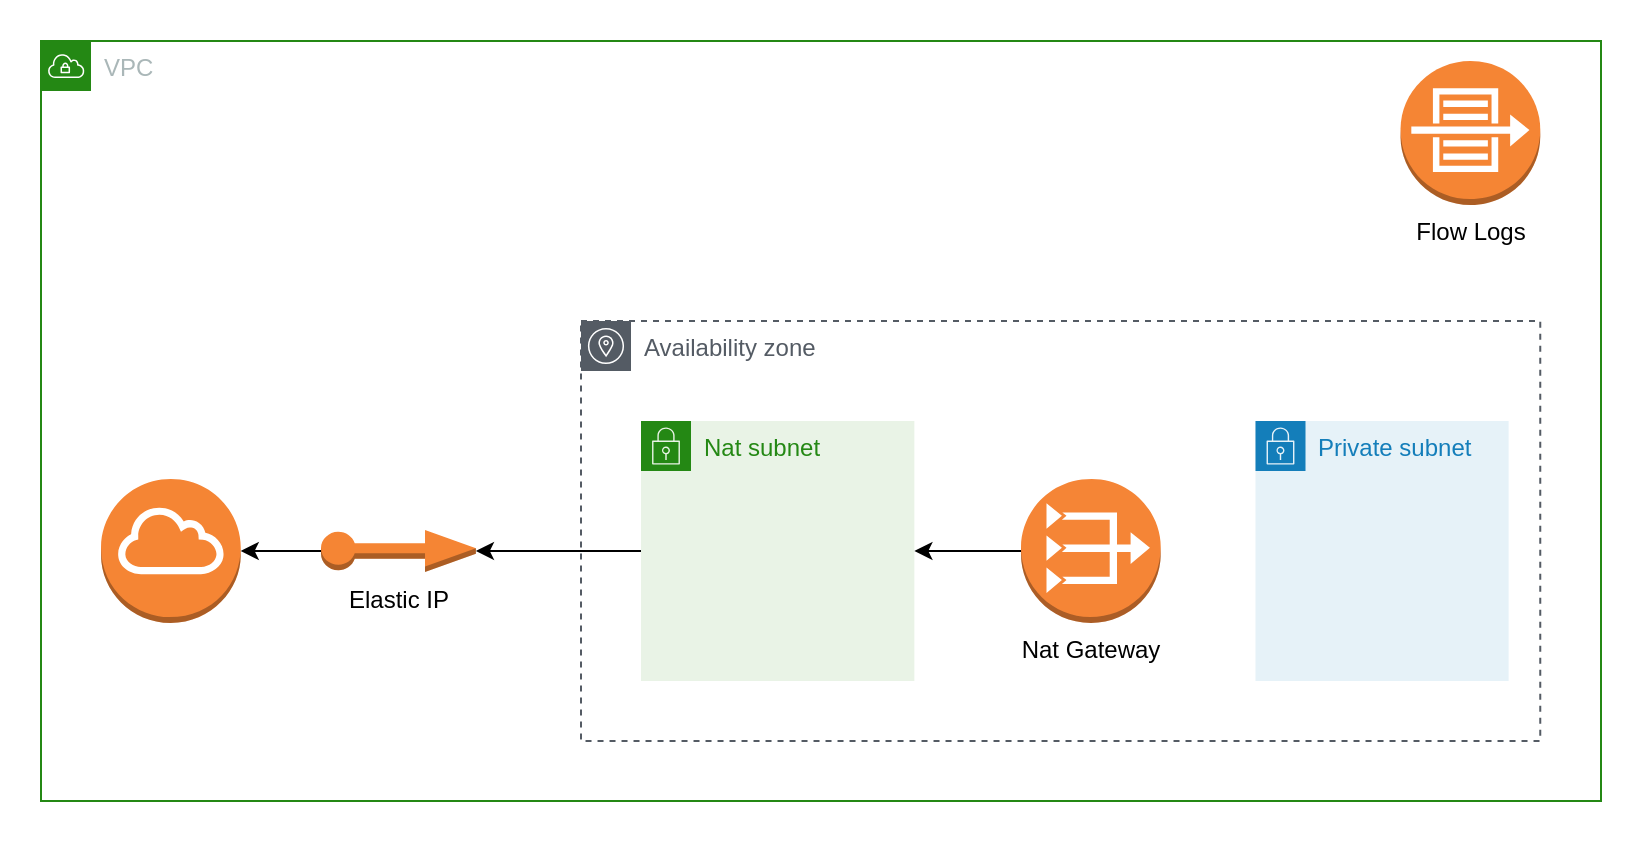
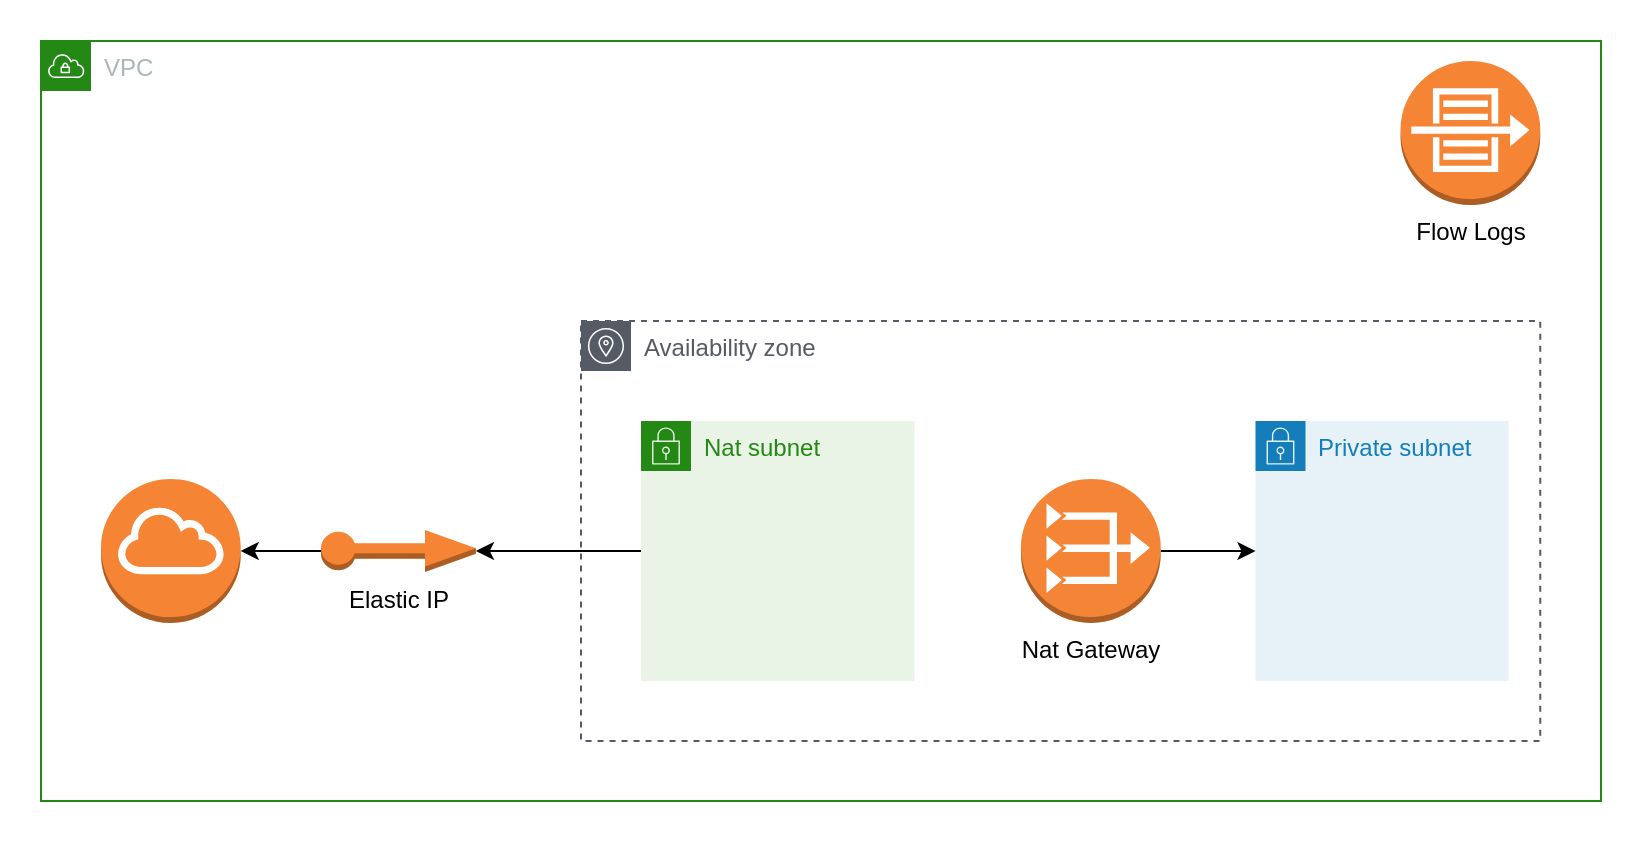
edge "Nat Gateway" -> "Nat subnet": now "Nat Gateway" -> "Private subnet"
